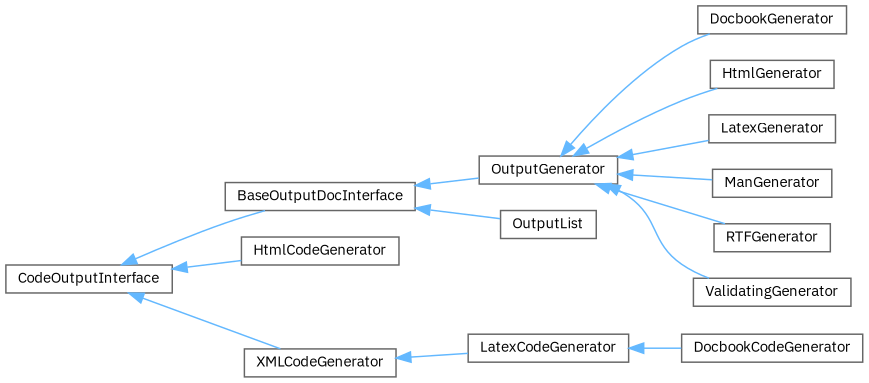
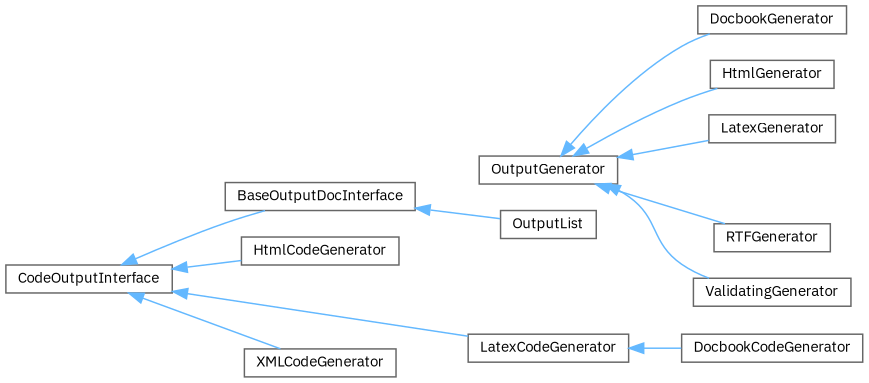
edge "OutputGenerator" -> "BaseOutputDocInterface": removed
node "ManGenerator": removed
edge "LatexCodeGenerator" -> "XMLCodeGenerator": now "LatexCodeGenerator" -> "CodeOutputInterface"
